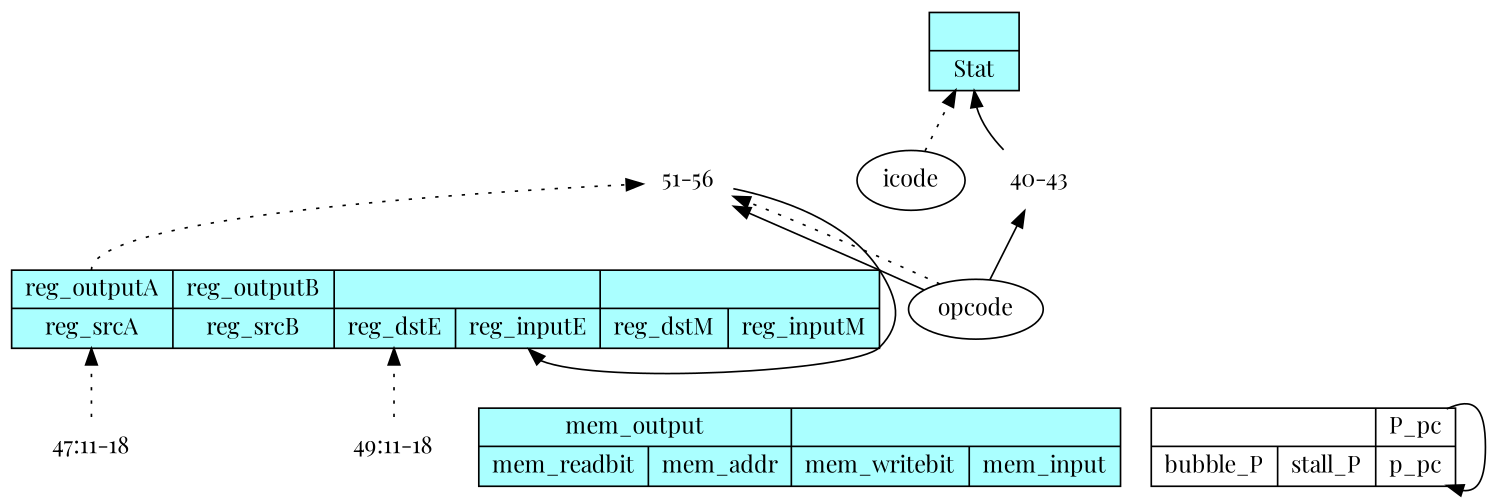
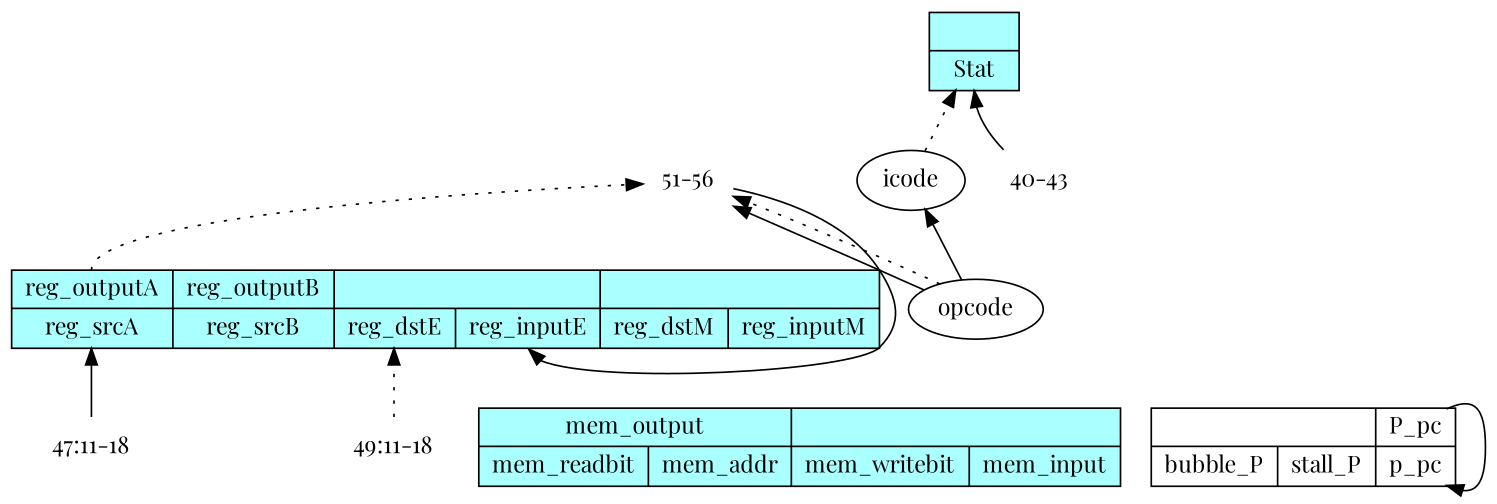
edge "opcode" -> "40-43": now "opcode" -> "icode"
edge "47:11-18" -> "reg_outputA": style dotted -> solid
